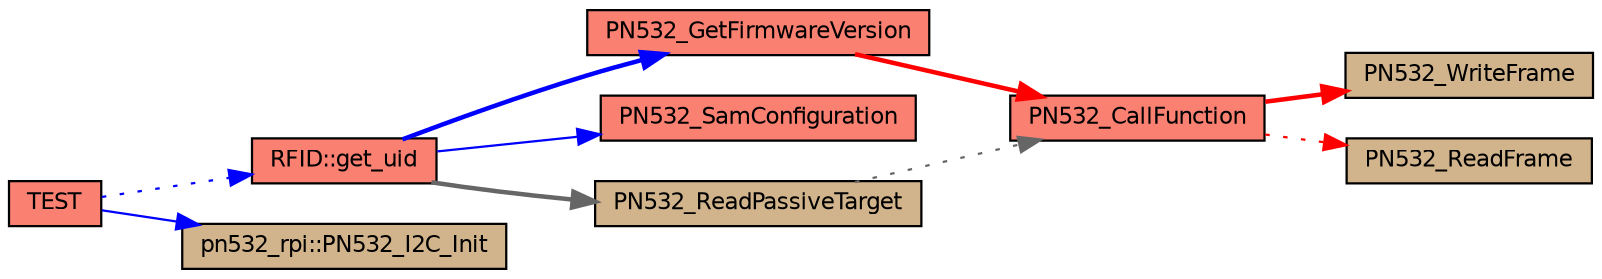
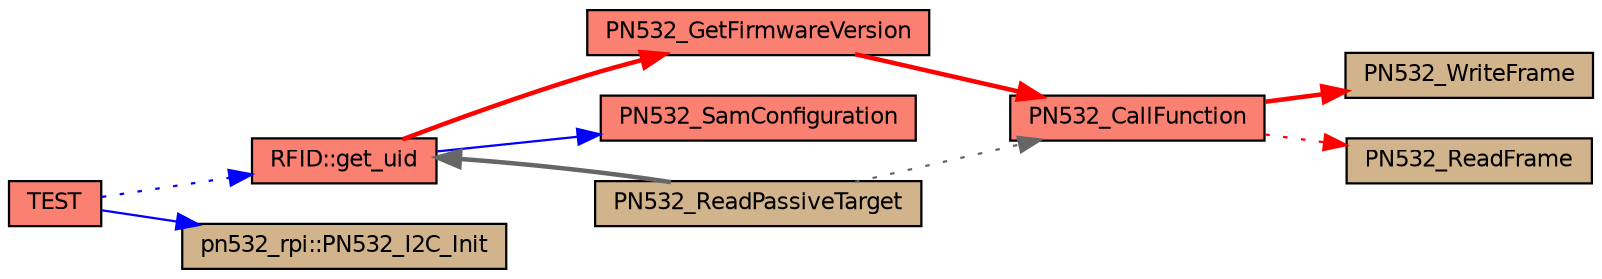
edge "RFID::get_uid" -> "PN532_GetFirmwareVersion": color blue -> red
edge "RFID::get_uid" -> "PN532_ReadPassiveTarget": reversed
